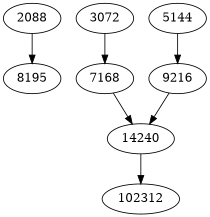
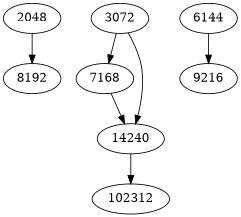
node "2088": label "2088" -> "2048"
node "5144": label "5144" -> "6144"
node "8195": label "8195" -> "8192"
edge "9216" -> "14240": now "3072" -> "14240"
